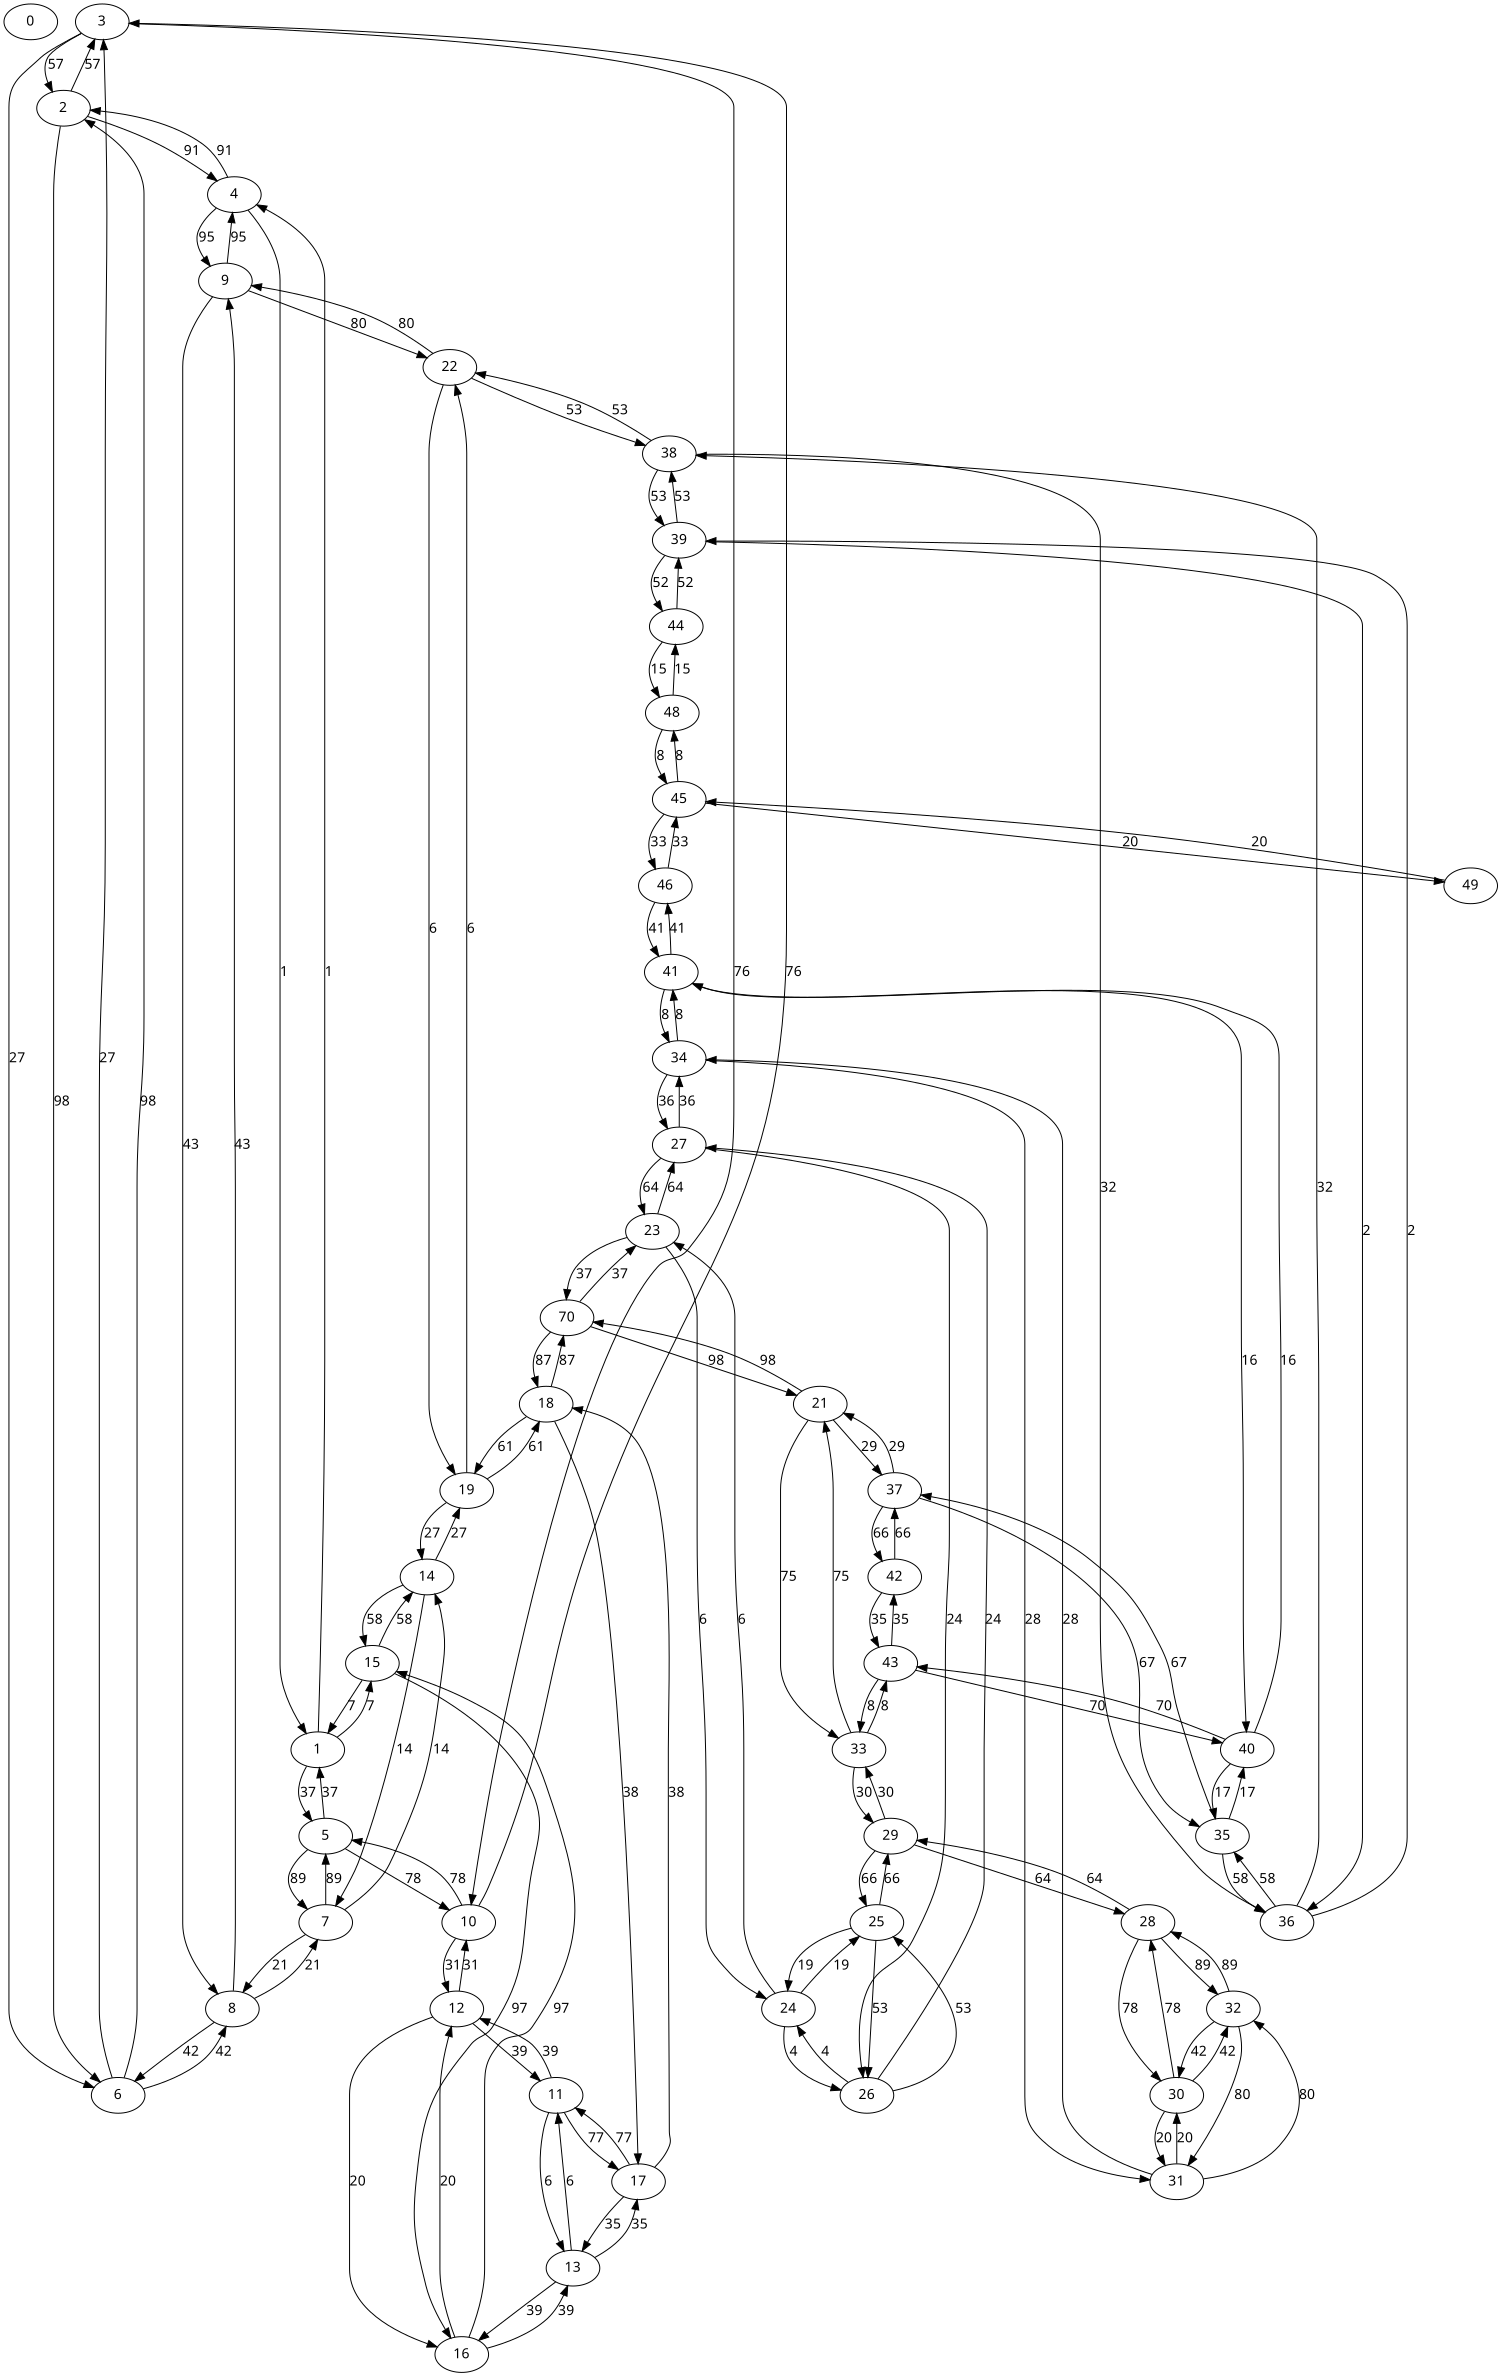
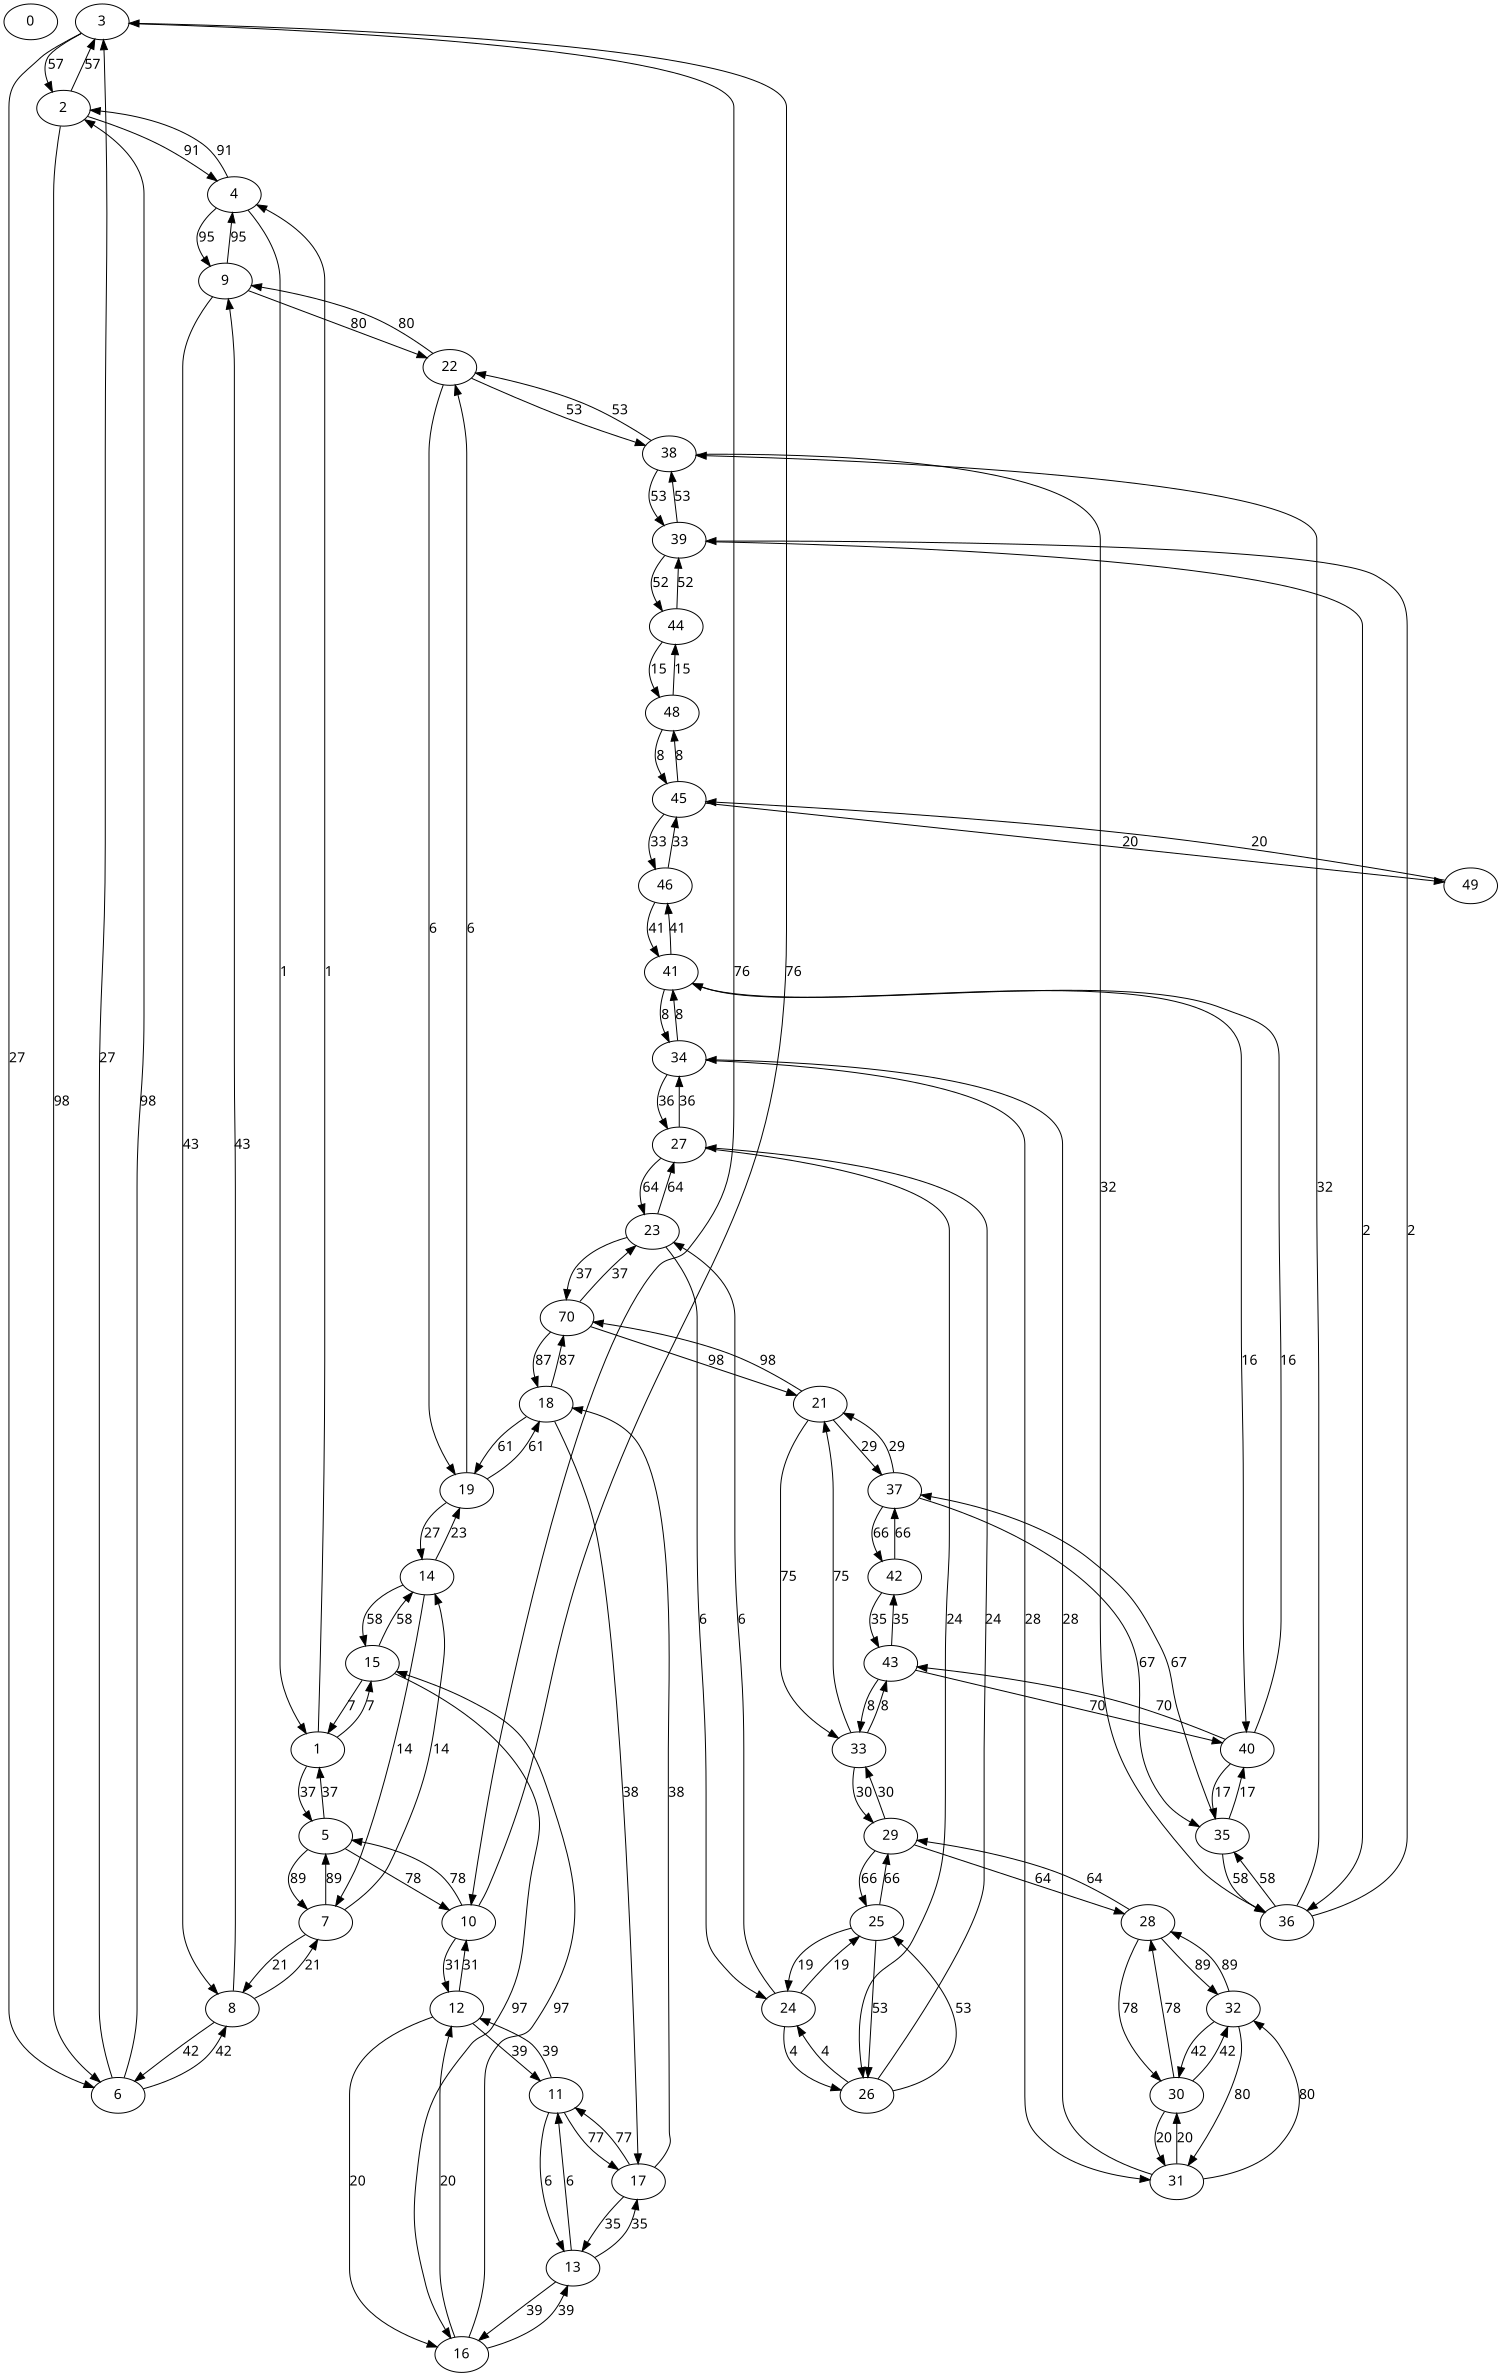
edge "14" -> "19": label "27" -> "23"
